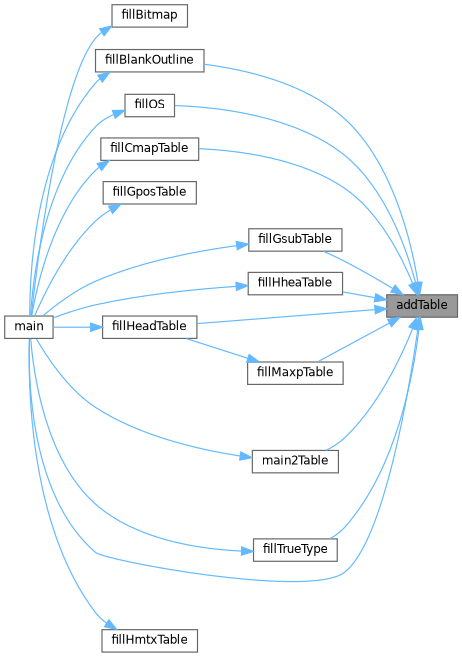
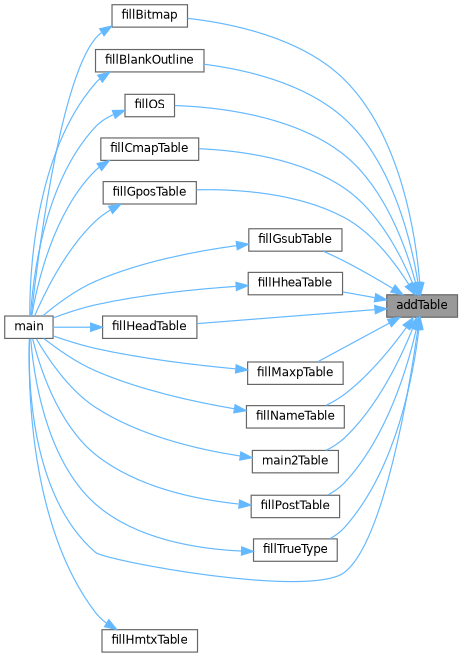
edge "fillBitmap" -> "addTable": added
edge "fillGposTable" -> "addTable": added
edge "fillHeadTable" -> "fillMaxpTable": now "main" -> "fillMaxpTable"
node "fillNameTable": added
node "fillPostTable": added
